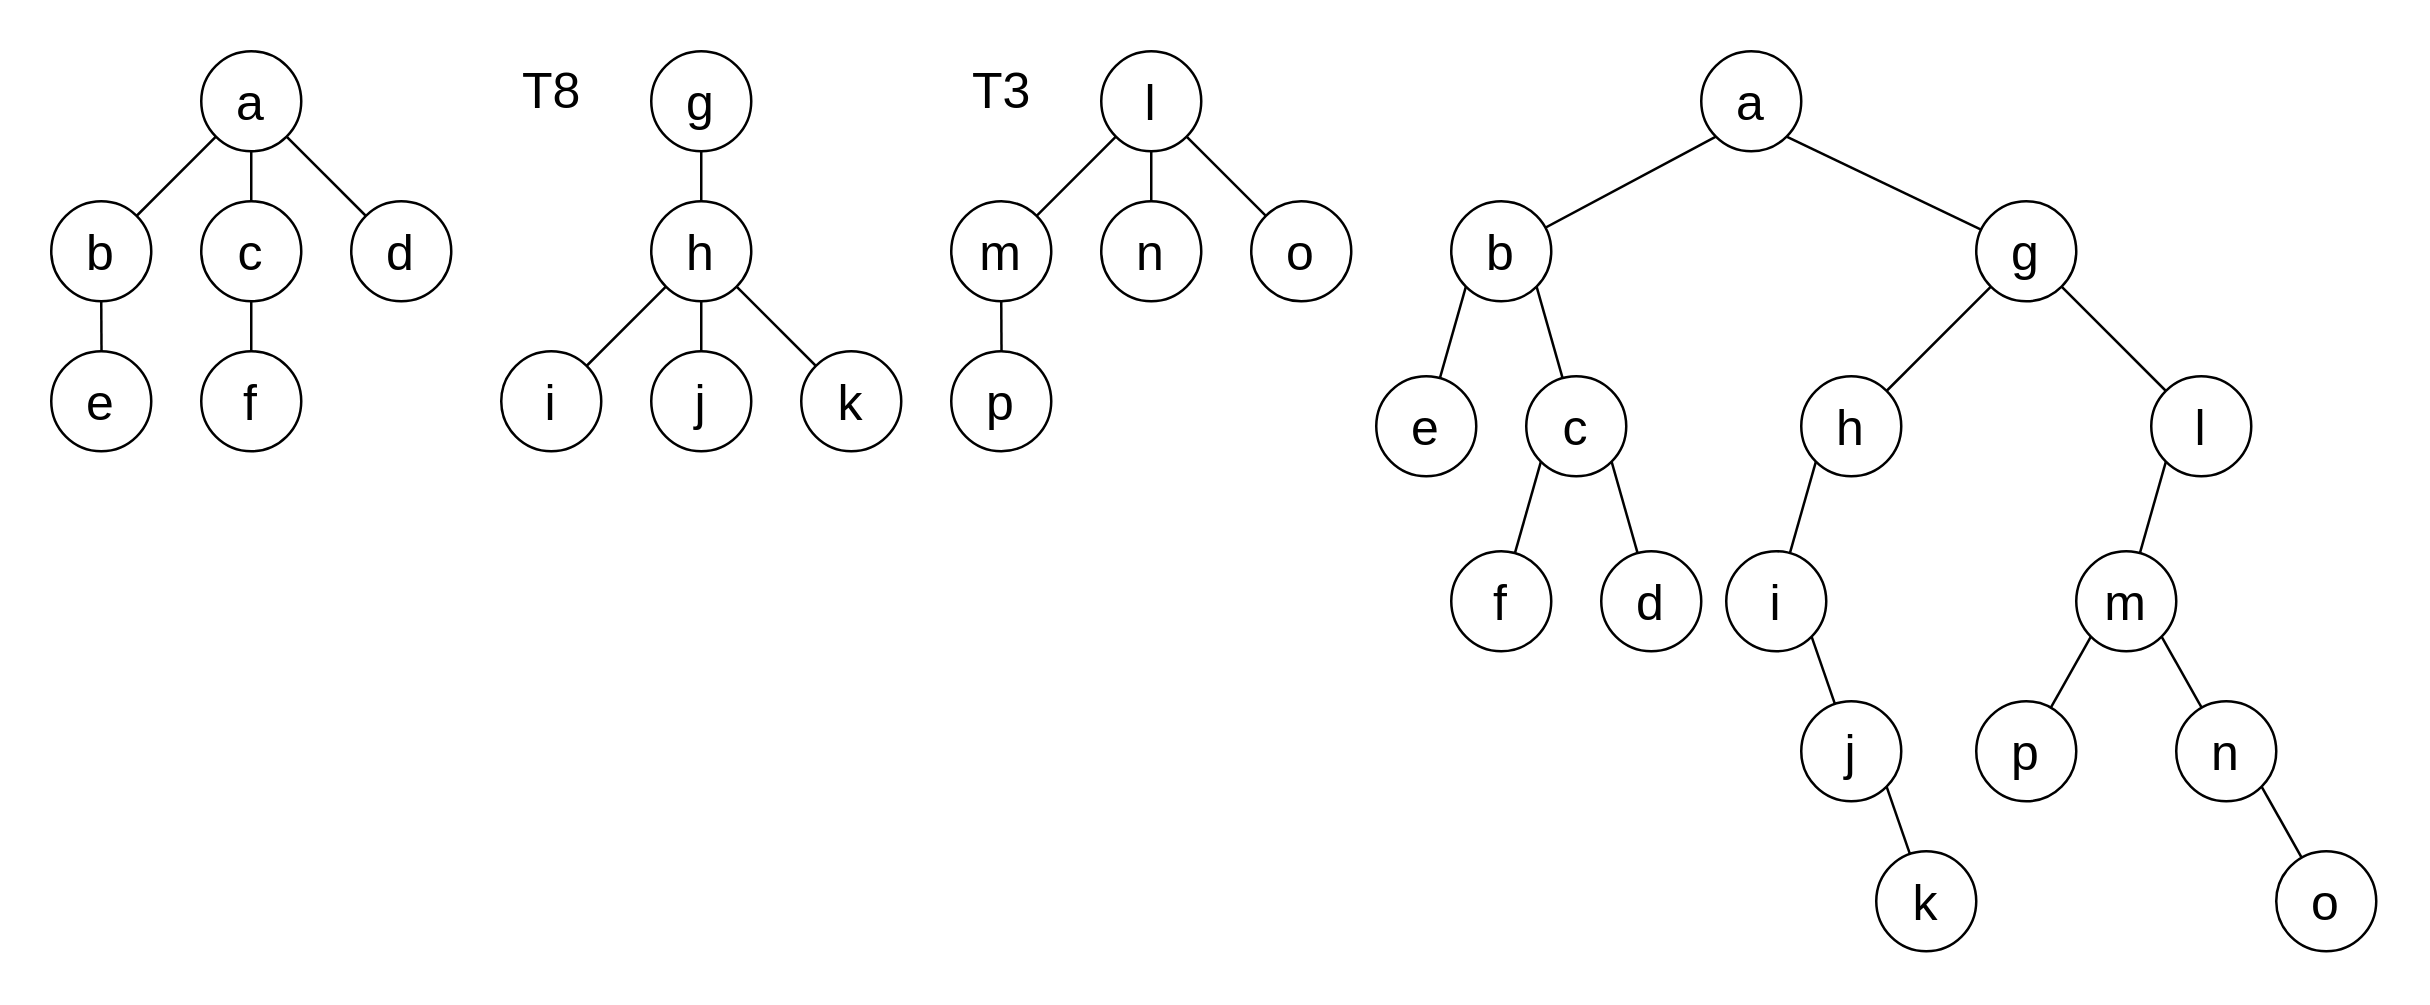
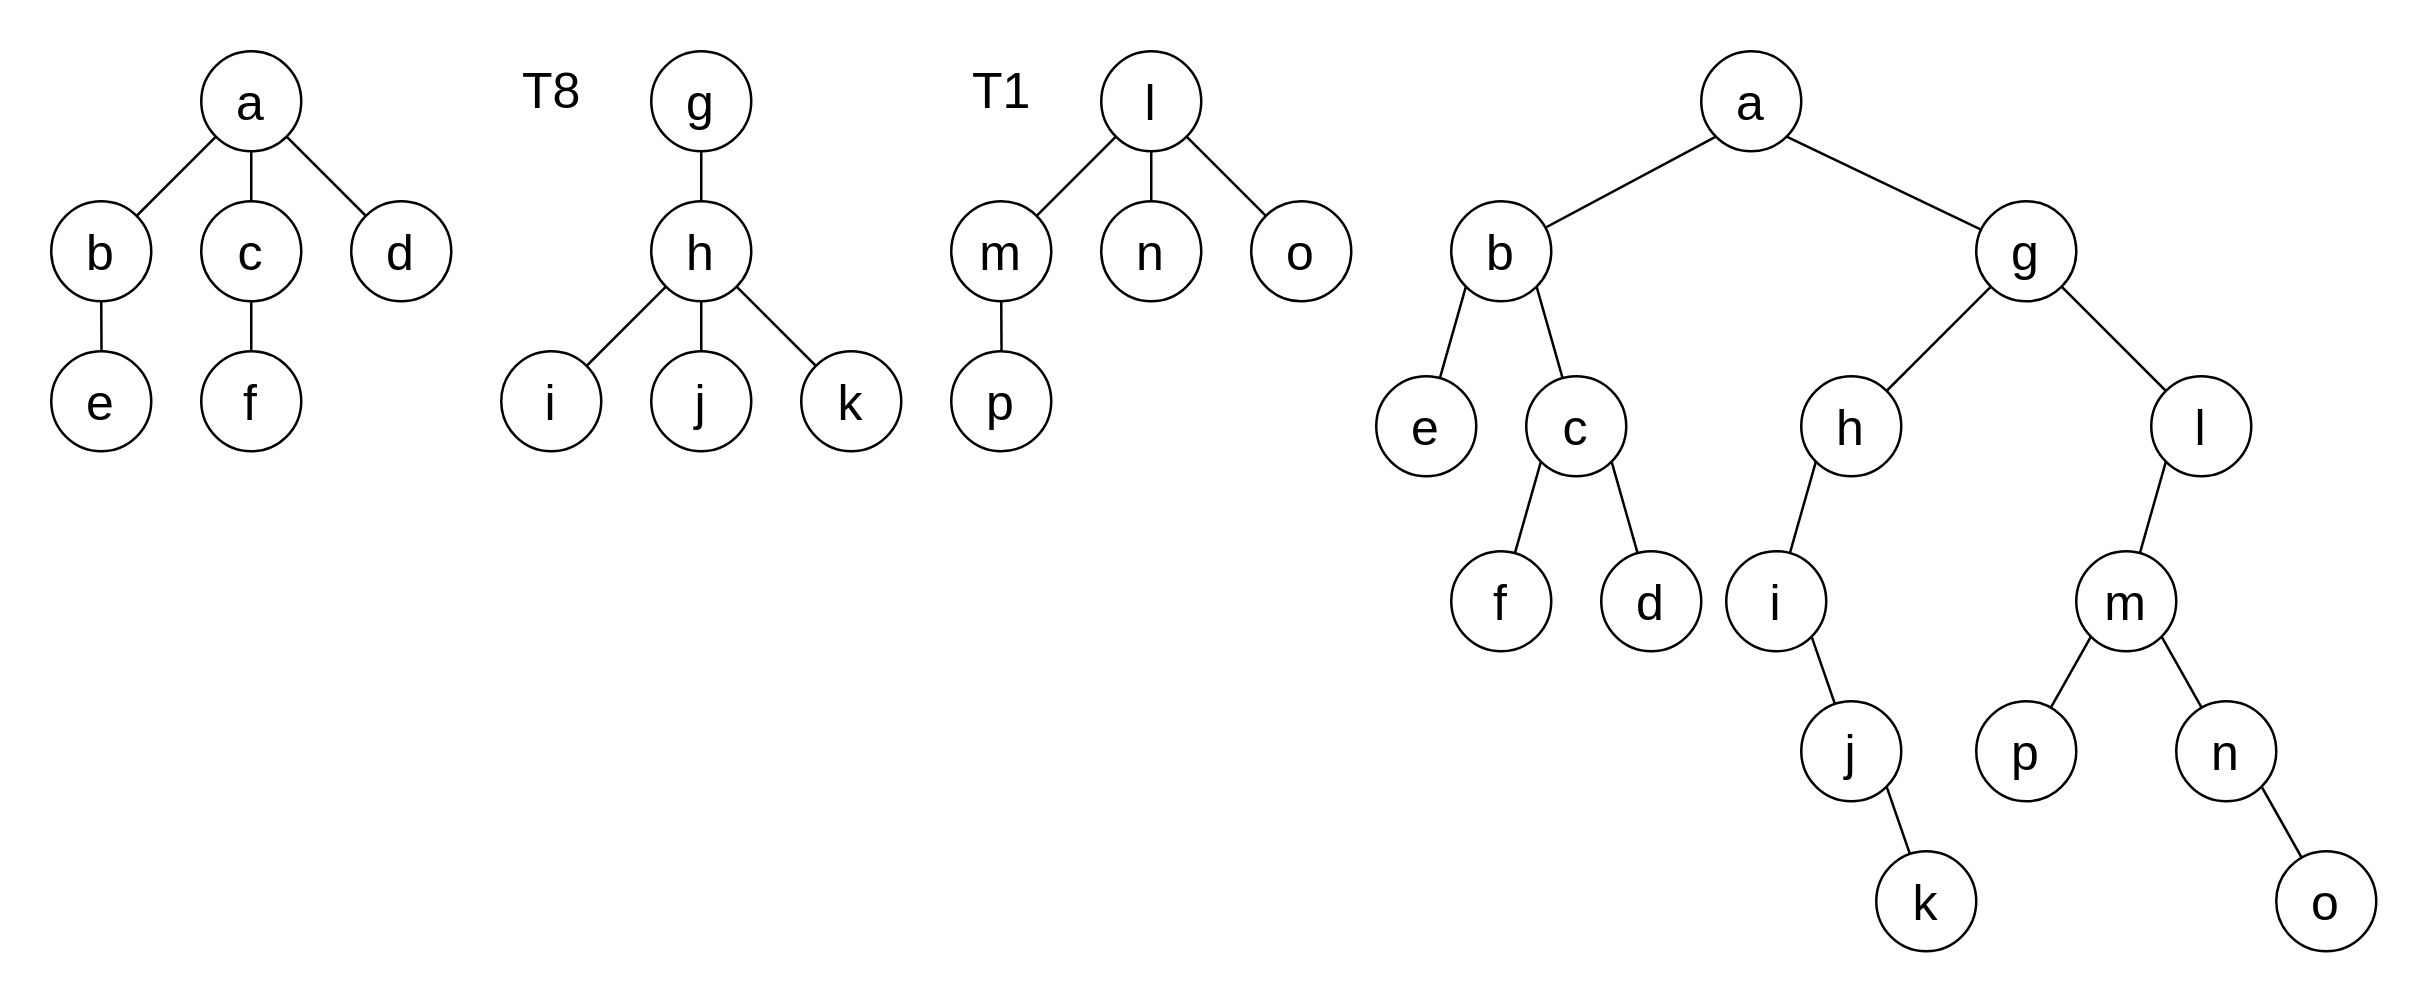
node "T3": label "T3" -> "T1"
